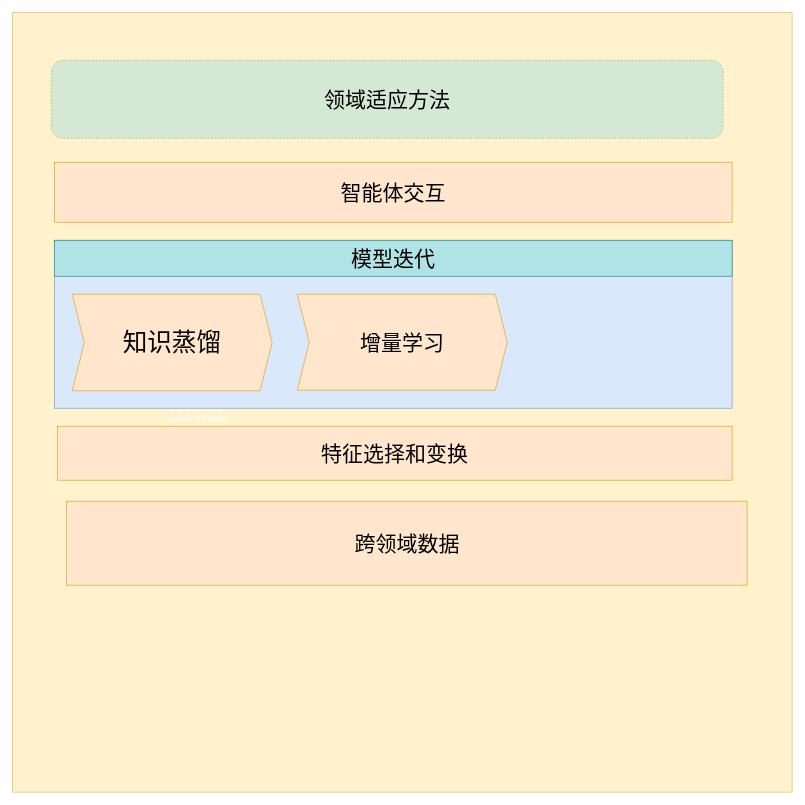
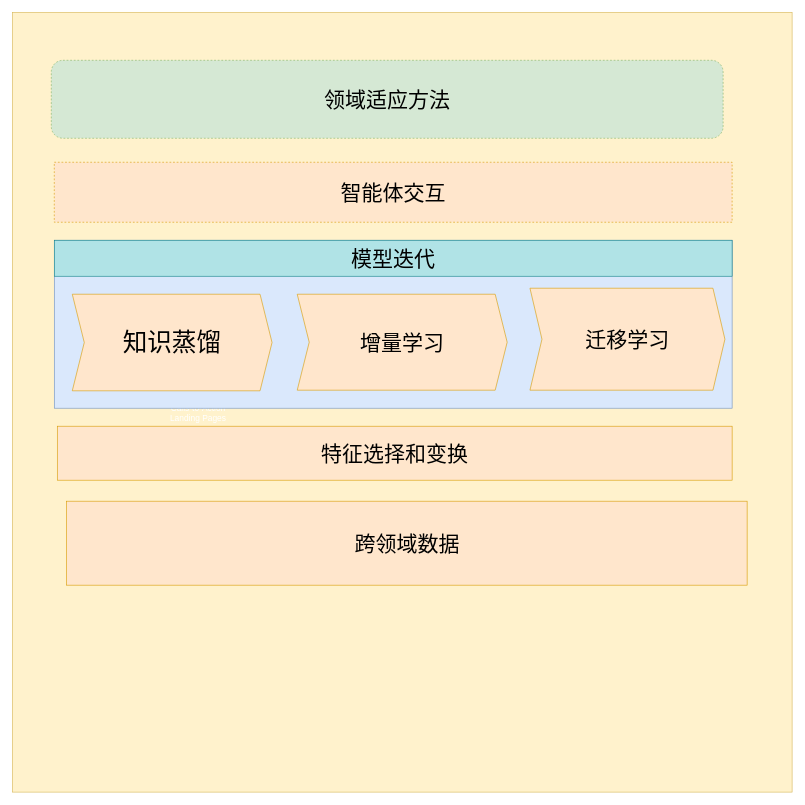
node "智能体交互": style solid -> dashed
node "迁移学习": added
